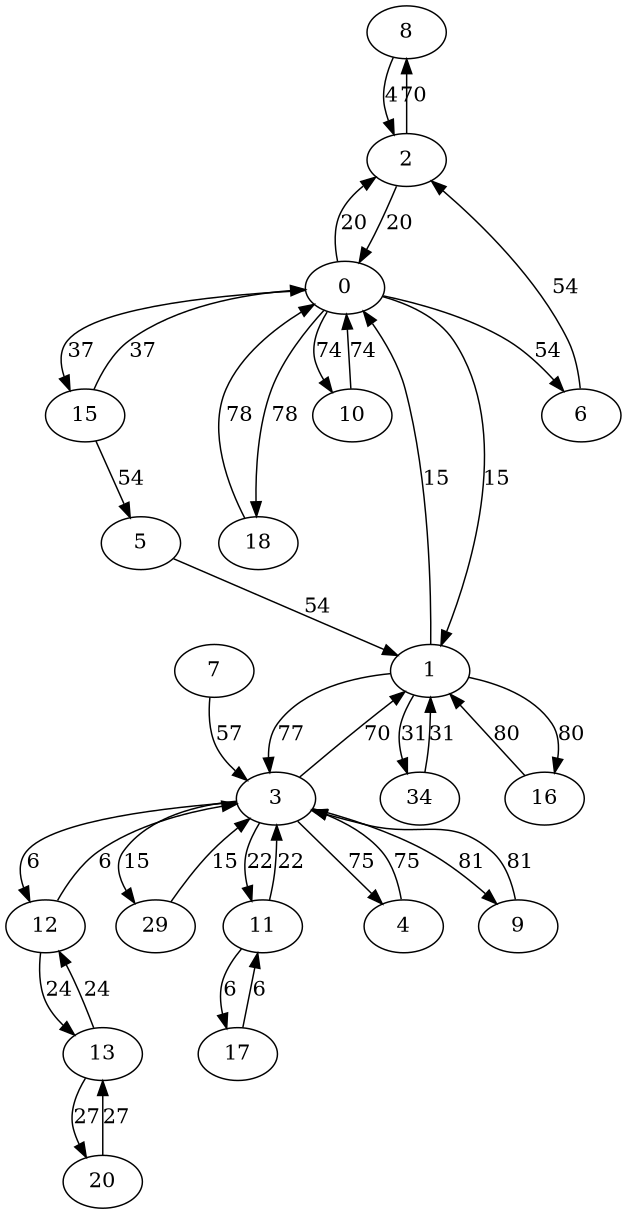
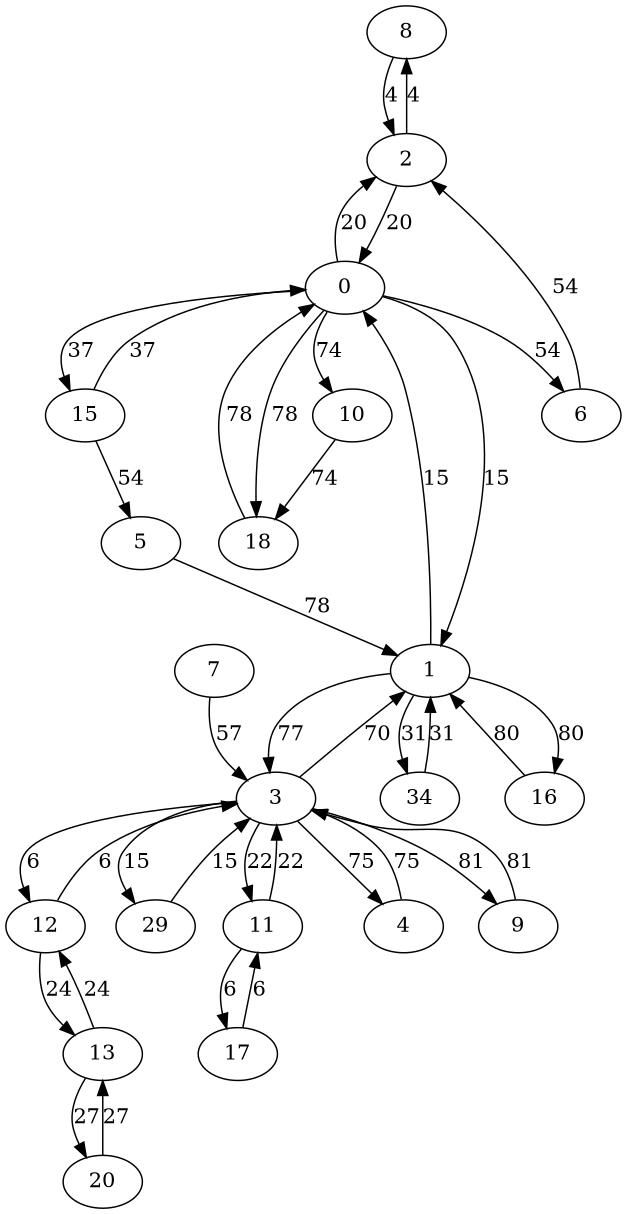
edge "2" -> "8": label "70" -> "4"
edge "10" -> "0": now "10" -> "18"
edge "5" -> "1": label "54" -> "78"
